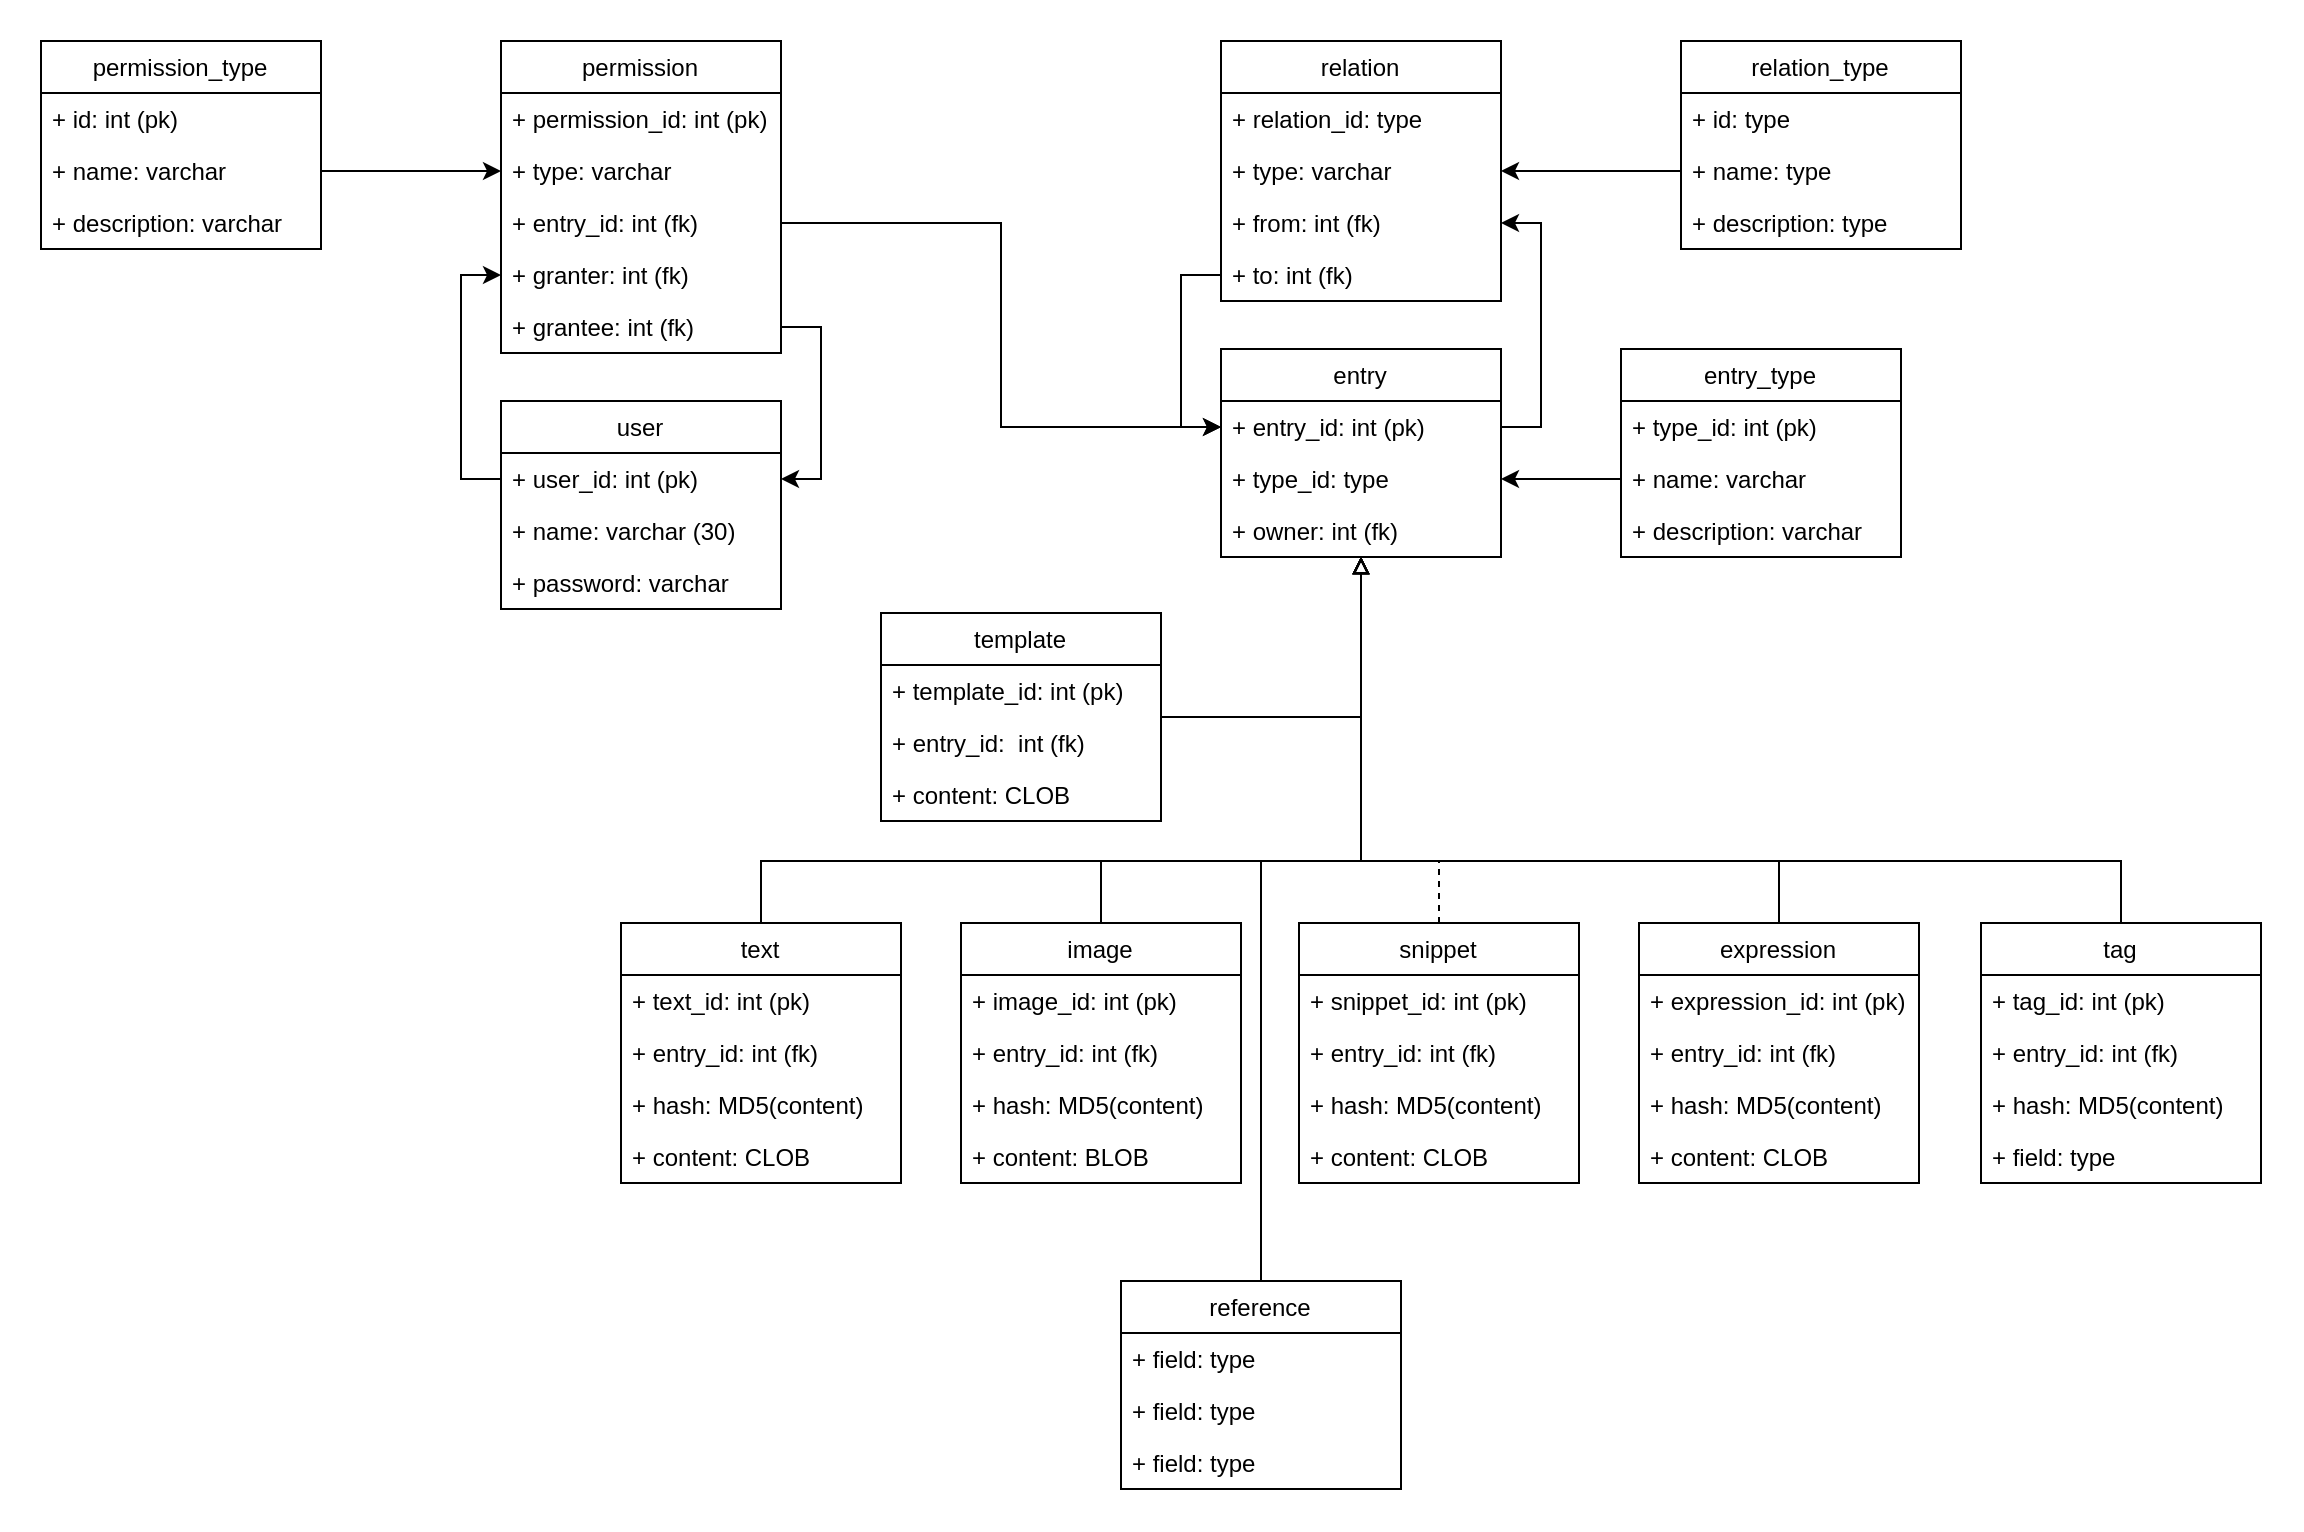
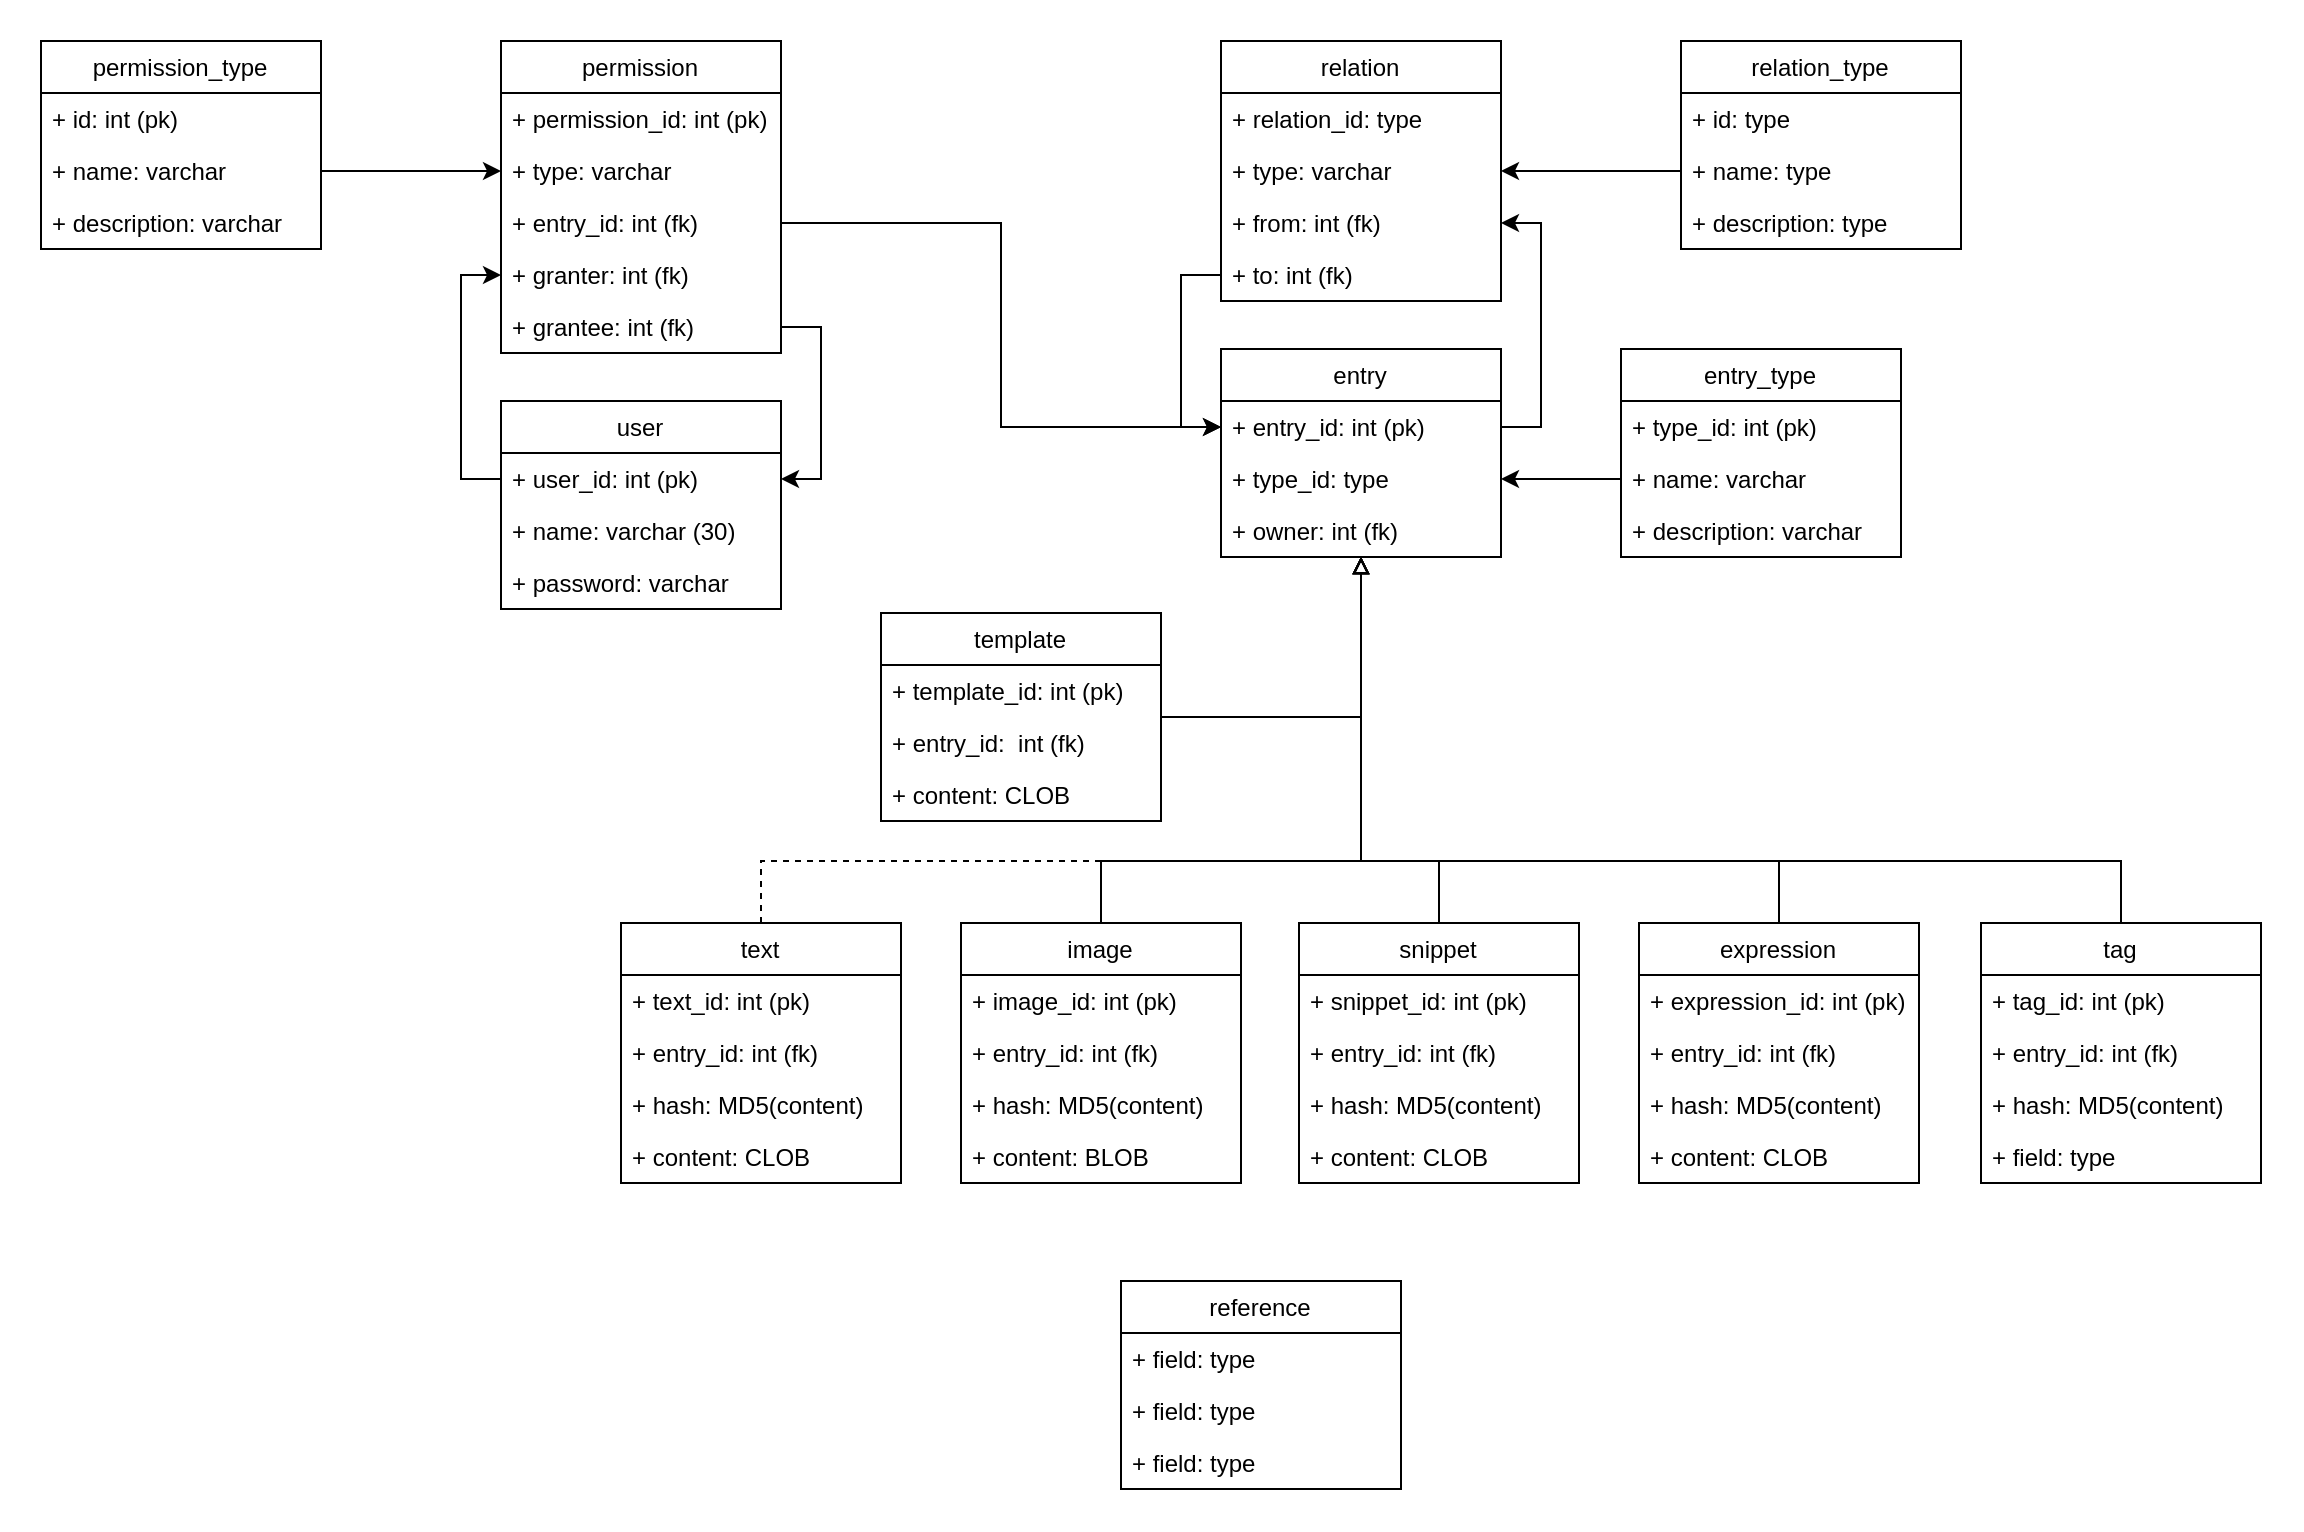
edge "text" -> "entry": style solid -> dashed
edge "snippet" -> "entry": style dashed -> solid
edge "reference" -> "entry": removed
